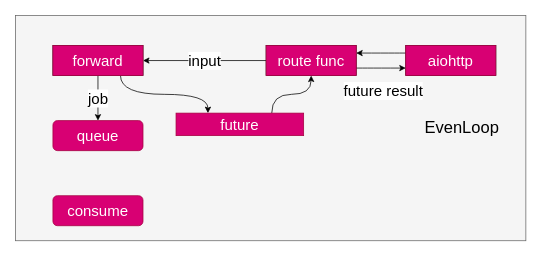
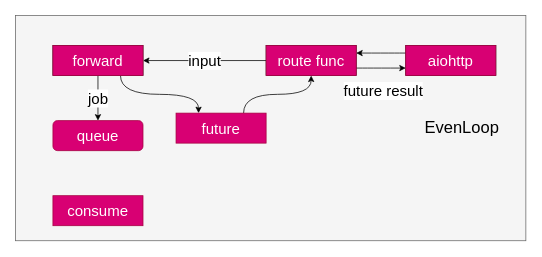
node "future": size 128x23 -> 90x30
node "consume": shape rounded rectangle -> rectangle
